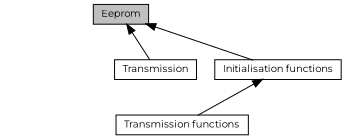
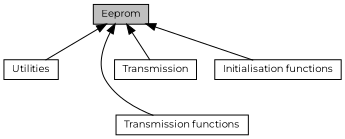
node "Utilities": added
edge "Transmission functions" -> "Initialisation functions": now "Transmission functions" -> "Eeprom"
